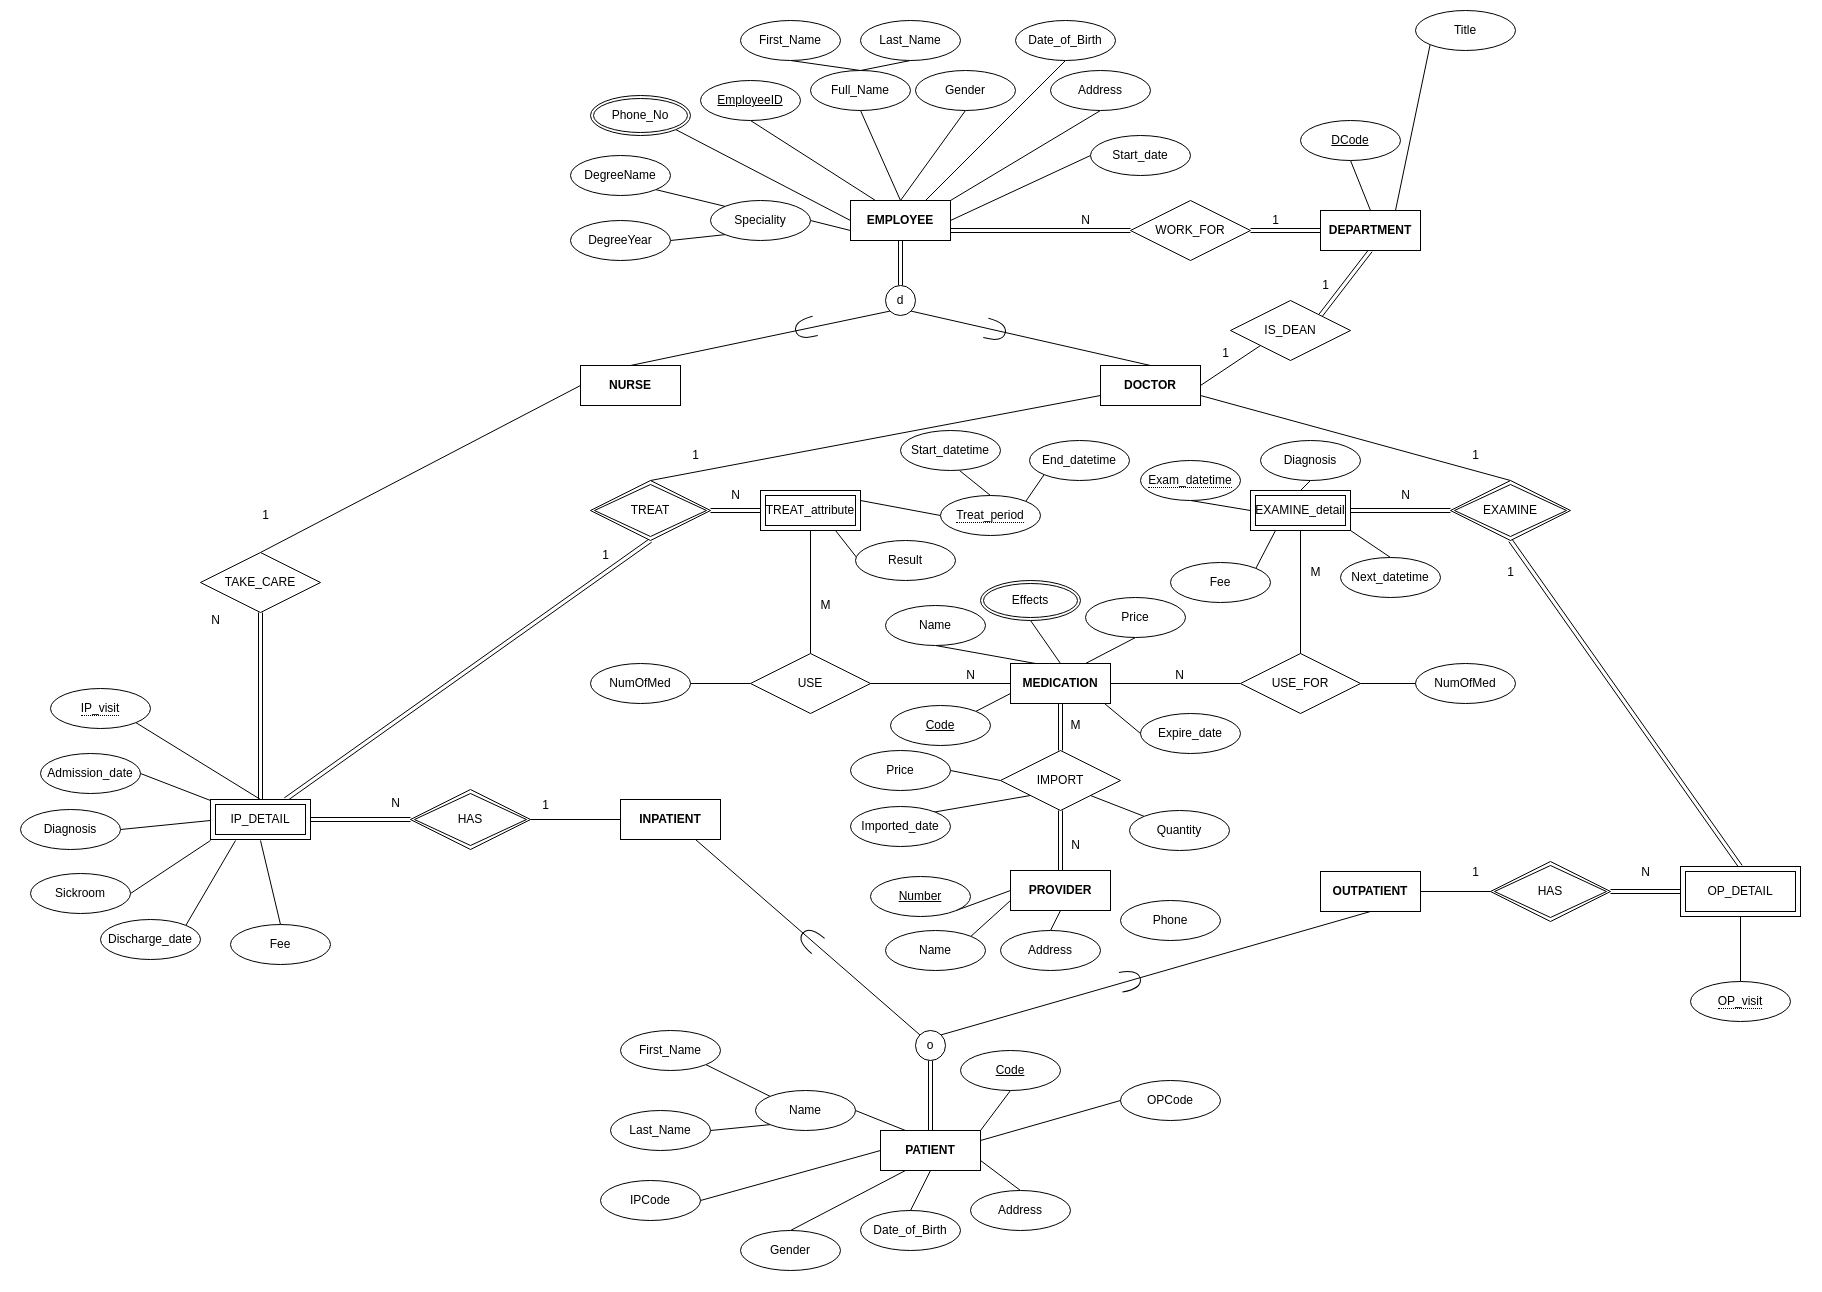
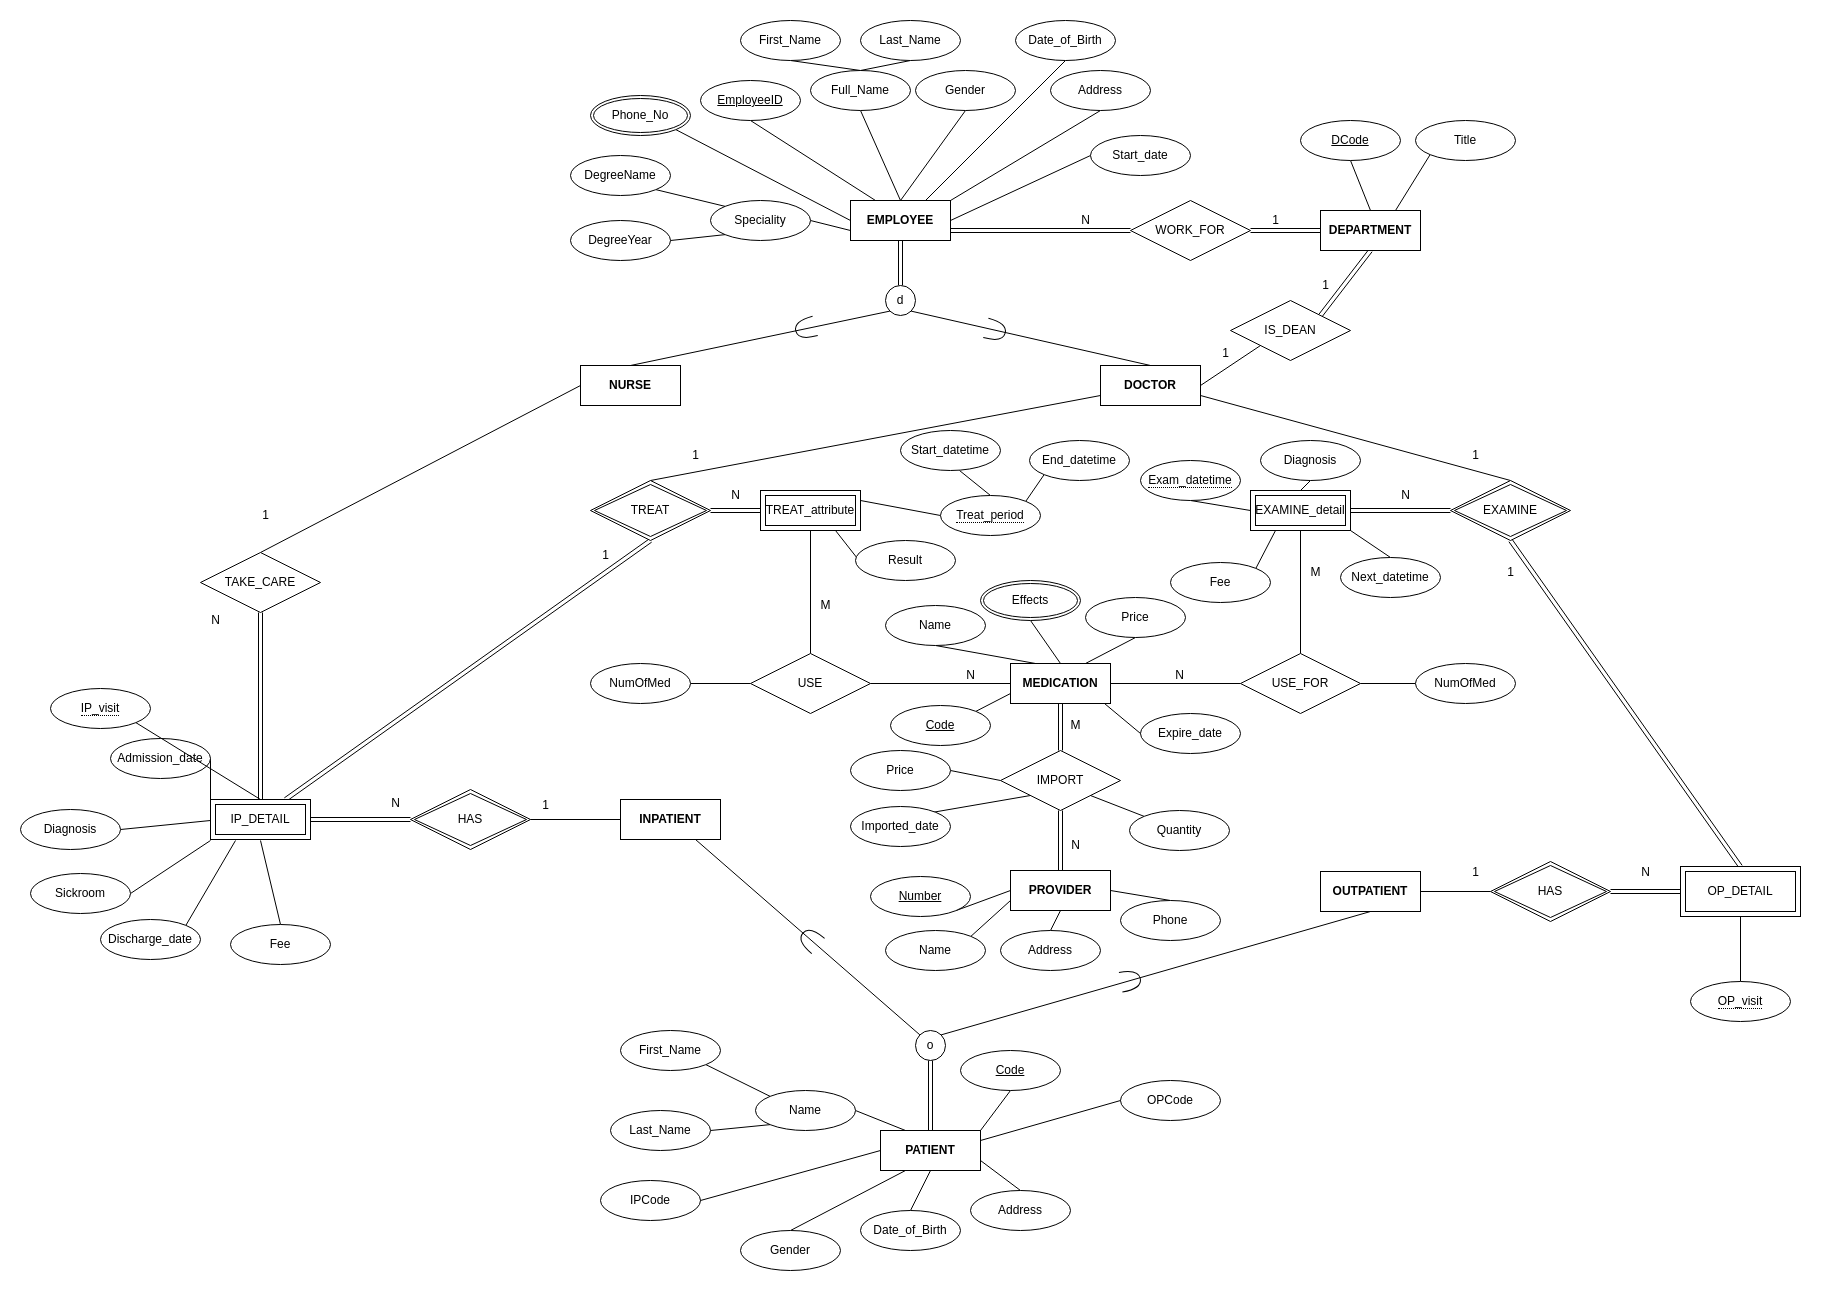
node "Title": moved (1466, 31) -> (1466, 141)
node "Admission_date": moved (91, 774) -> (161, 759)
edge "PROVIDER" -- "Phone": added
